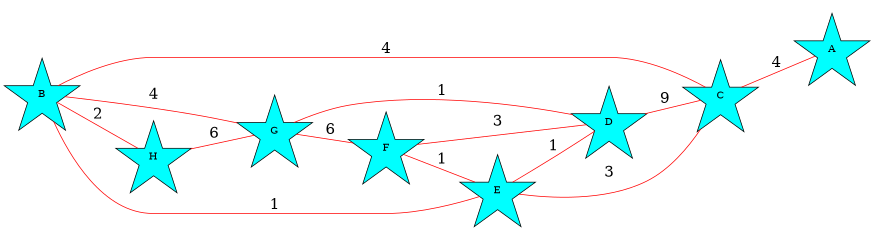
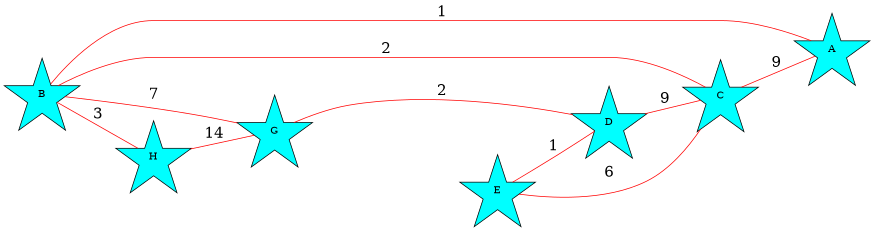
edge "B" -- "C": label "4" -> "2"
edge "A" -- "C": label "4" -> "9"
edge "D" -- "G": label "1" -> "2"
edge "B" -- "G": label "4" -> "7"
edge "B" -- "H": label "2" -> "3"
edge "G" -- "H": label "6" -> "14"
node "F": removed
edge "C" -- "E": label "3" -> "6"
edge "B" -- "E": now "B" -- "A"
